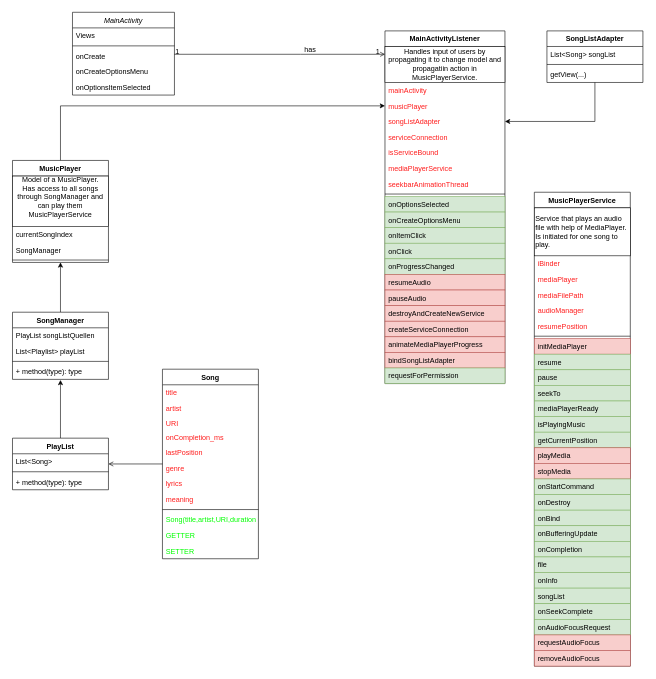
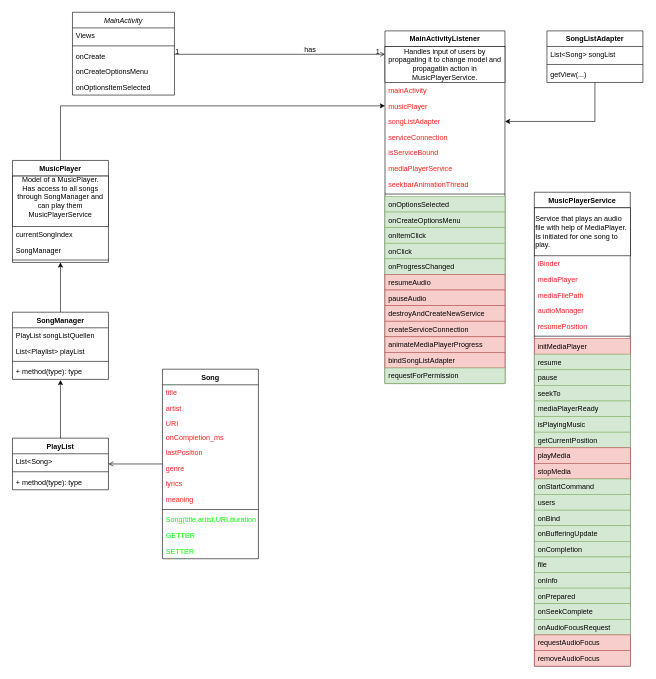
node "onDestroy": label "onDestroy" -> "users"
node "songList": label "songList" -> "onPrepared"
